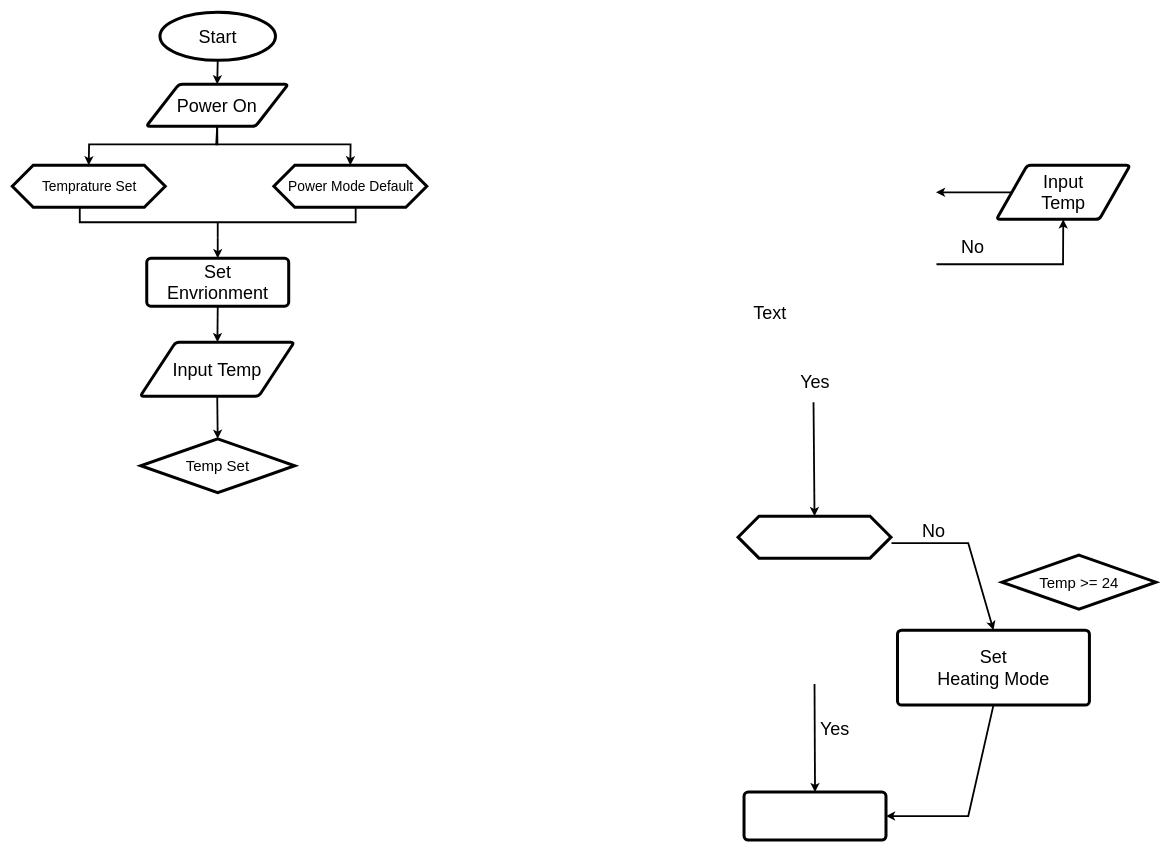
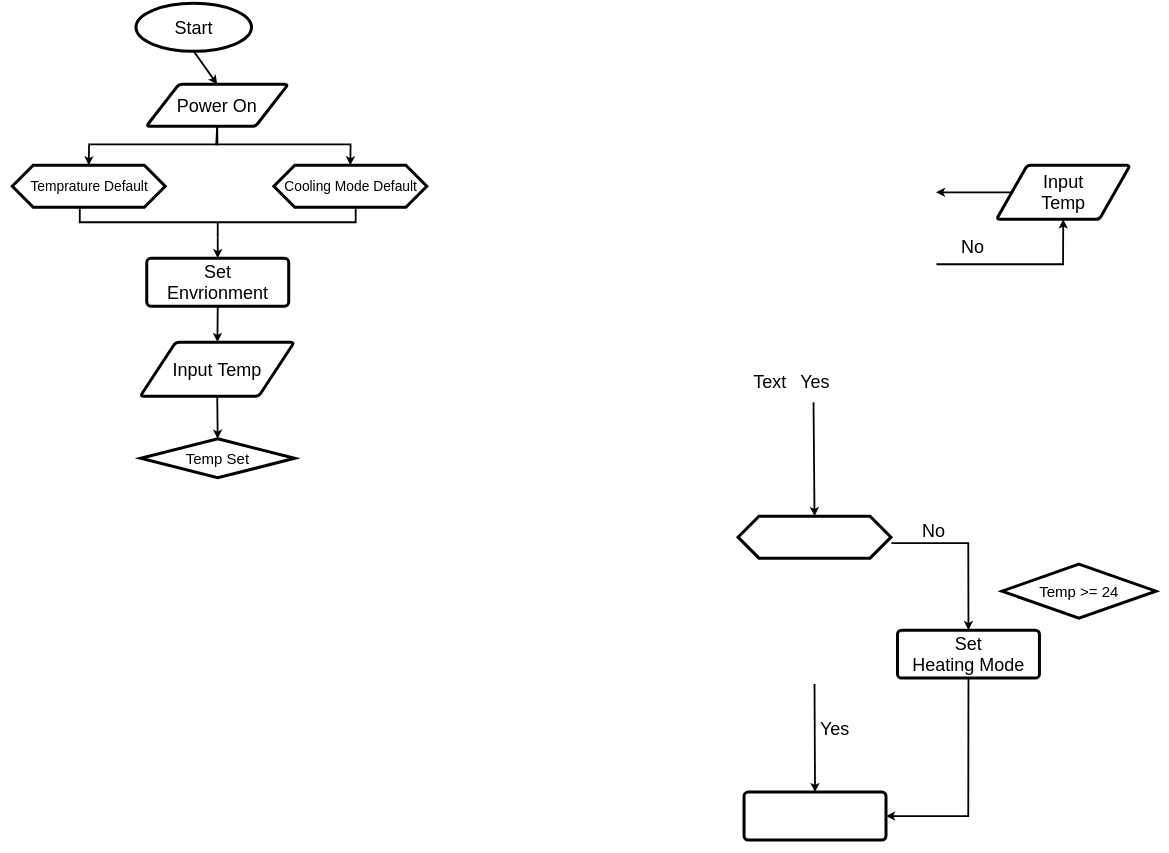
node "Start": moved (218, 36) -> (194, 27)
node "Temprature Set": label "Temprature Set" -> "Temprature Default"
node "Power Mode Default": label "Power Mode Default" -> "Cooling Mode Default"
node "Text": moved (770, 312) -> (770, 381)
node "Temp Set": size 154x54 -> 154x39
node "Temp >= 24": moved (1079, 582) -> (1079, 591)
node "Set Heating Mode": size 192x75 -> 142x48
